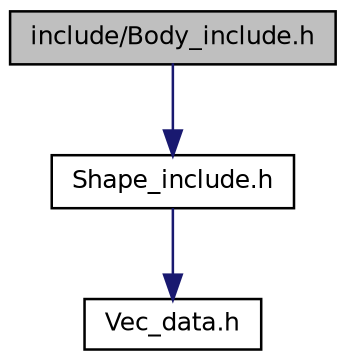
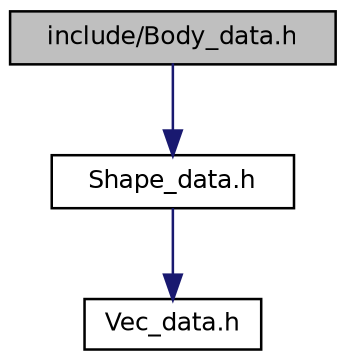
node "include/Body_include.h": label "include/Body_include.h" -> "include/Body_data.h"
node "Shape_include.h": label "Shape_include.h" -> "Shape_data.h"
